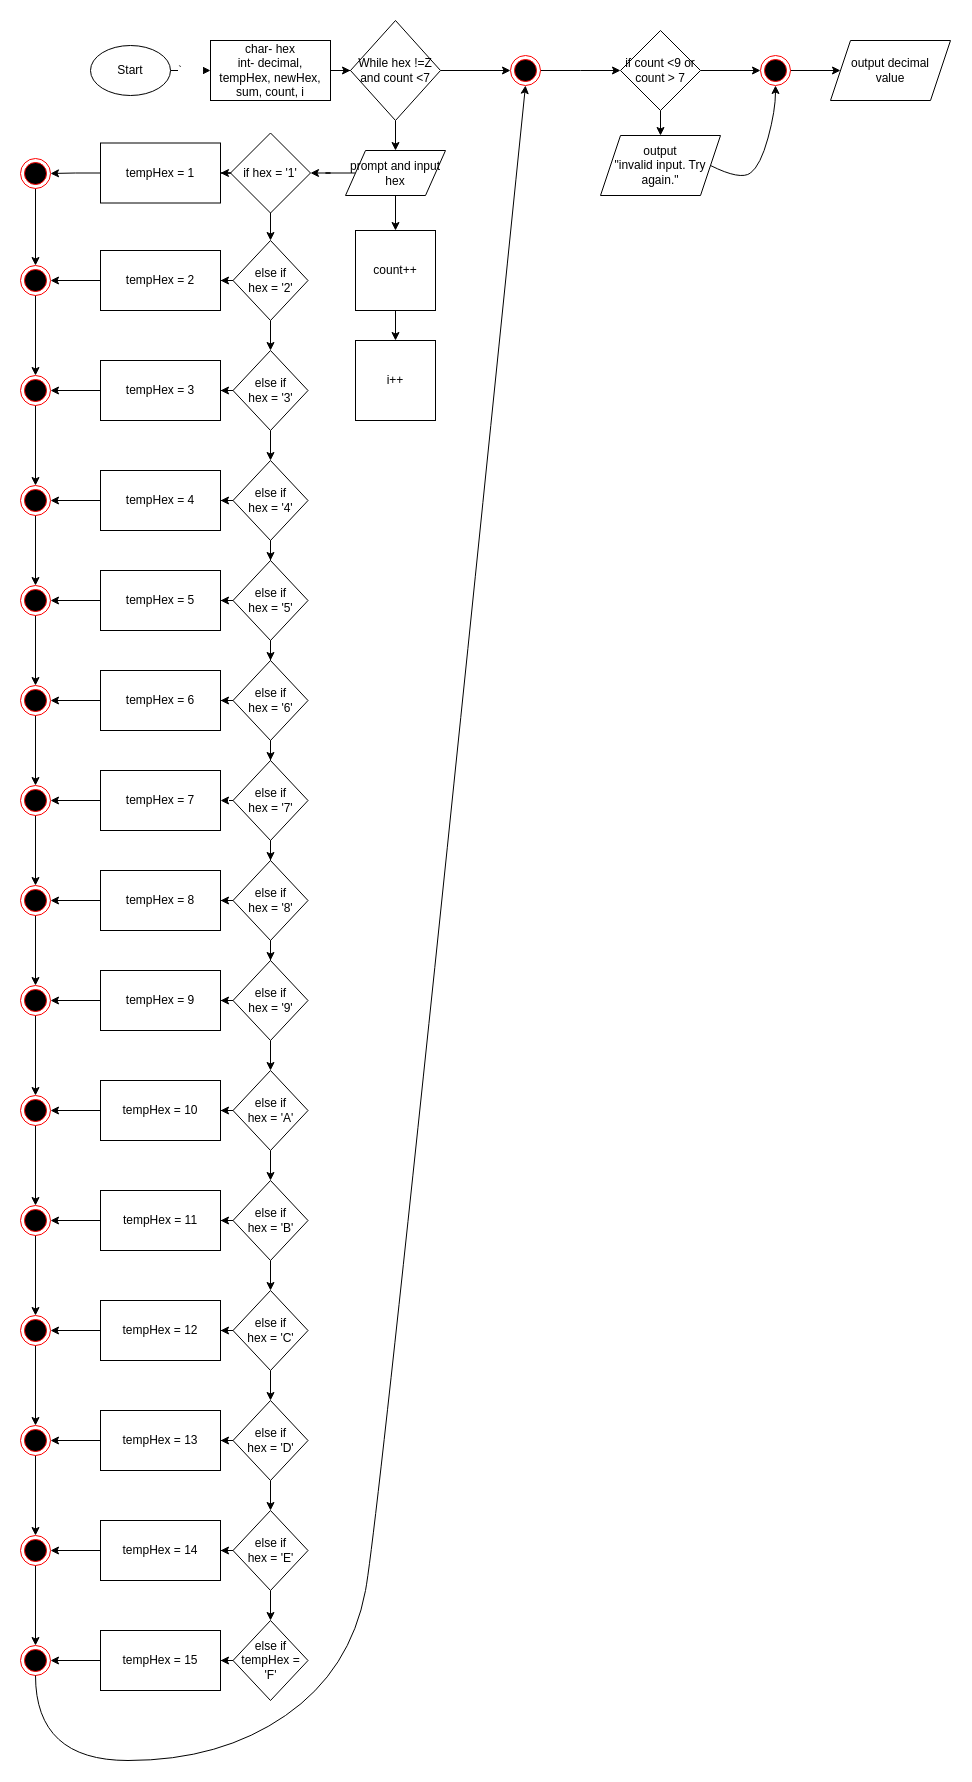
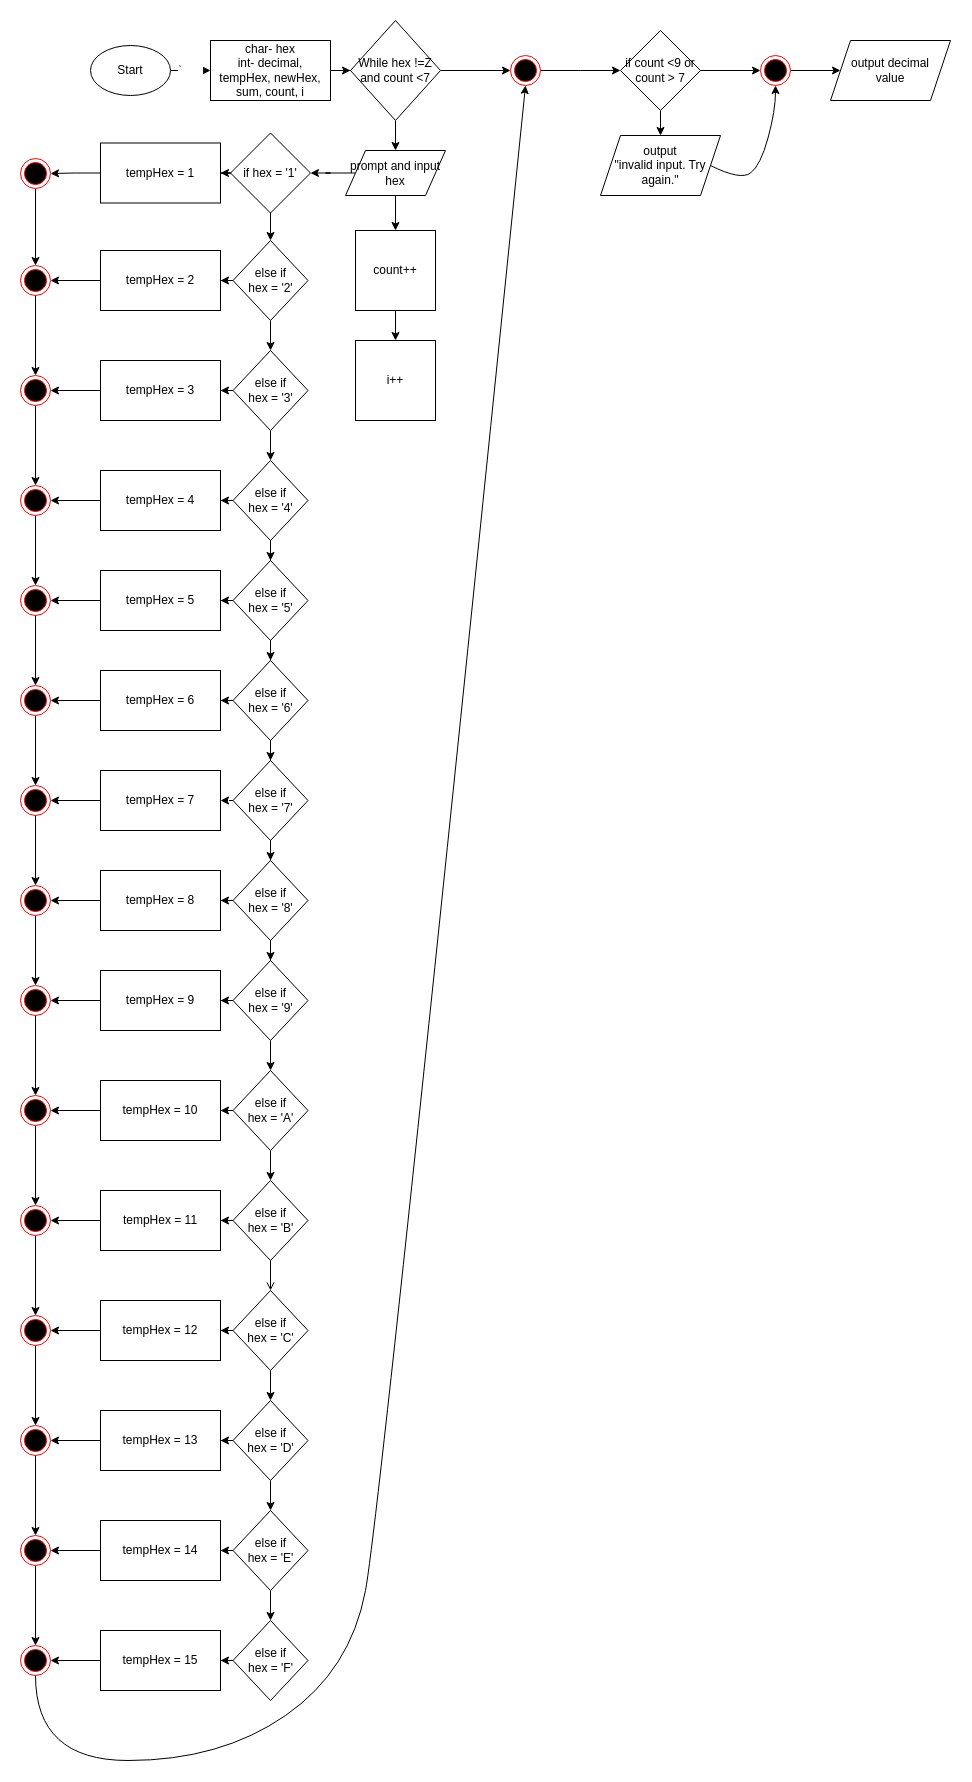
edge "else if hex = 'B'" -> "else if hex = 'C'": arrowhead classic -> open
node "else if tempHex = 'F'": label "else if tempHex = 'F'" -> "else if hex = 'F'"
